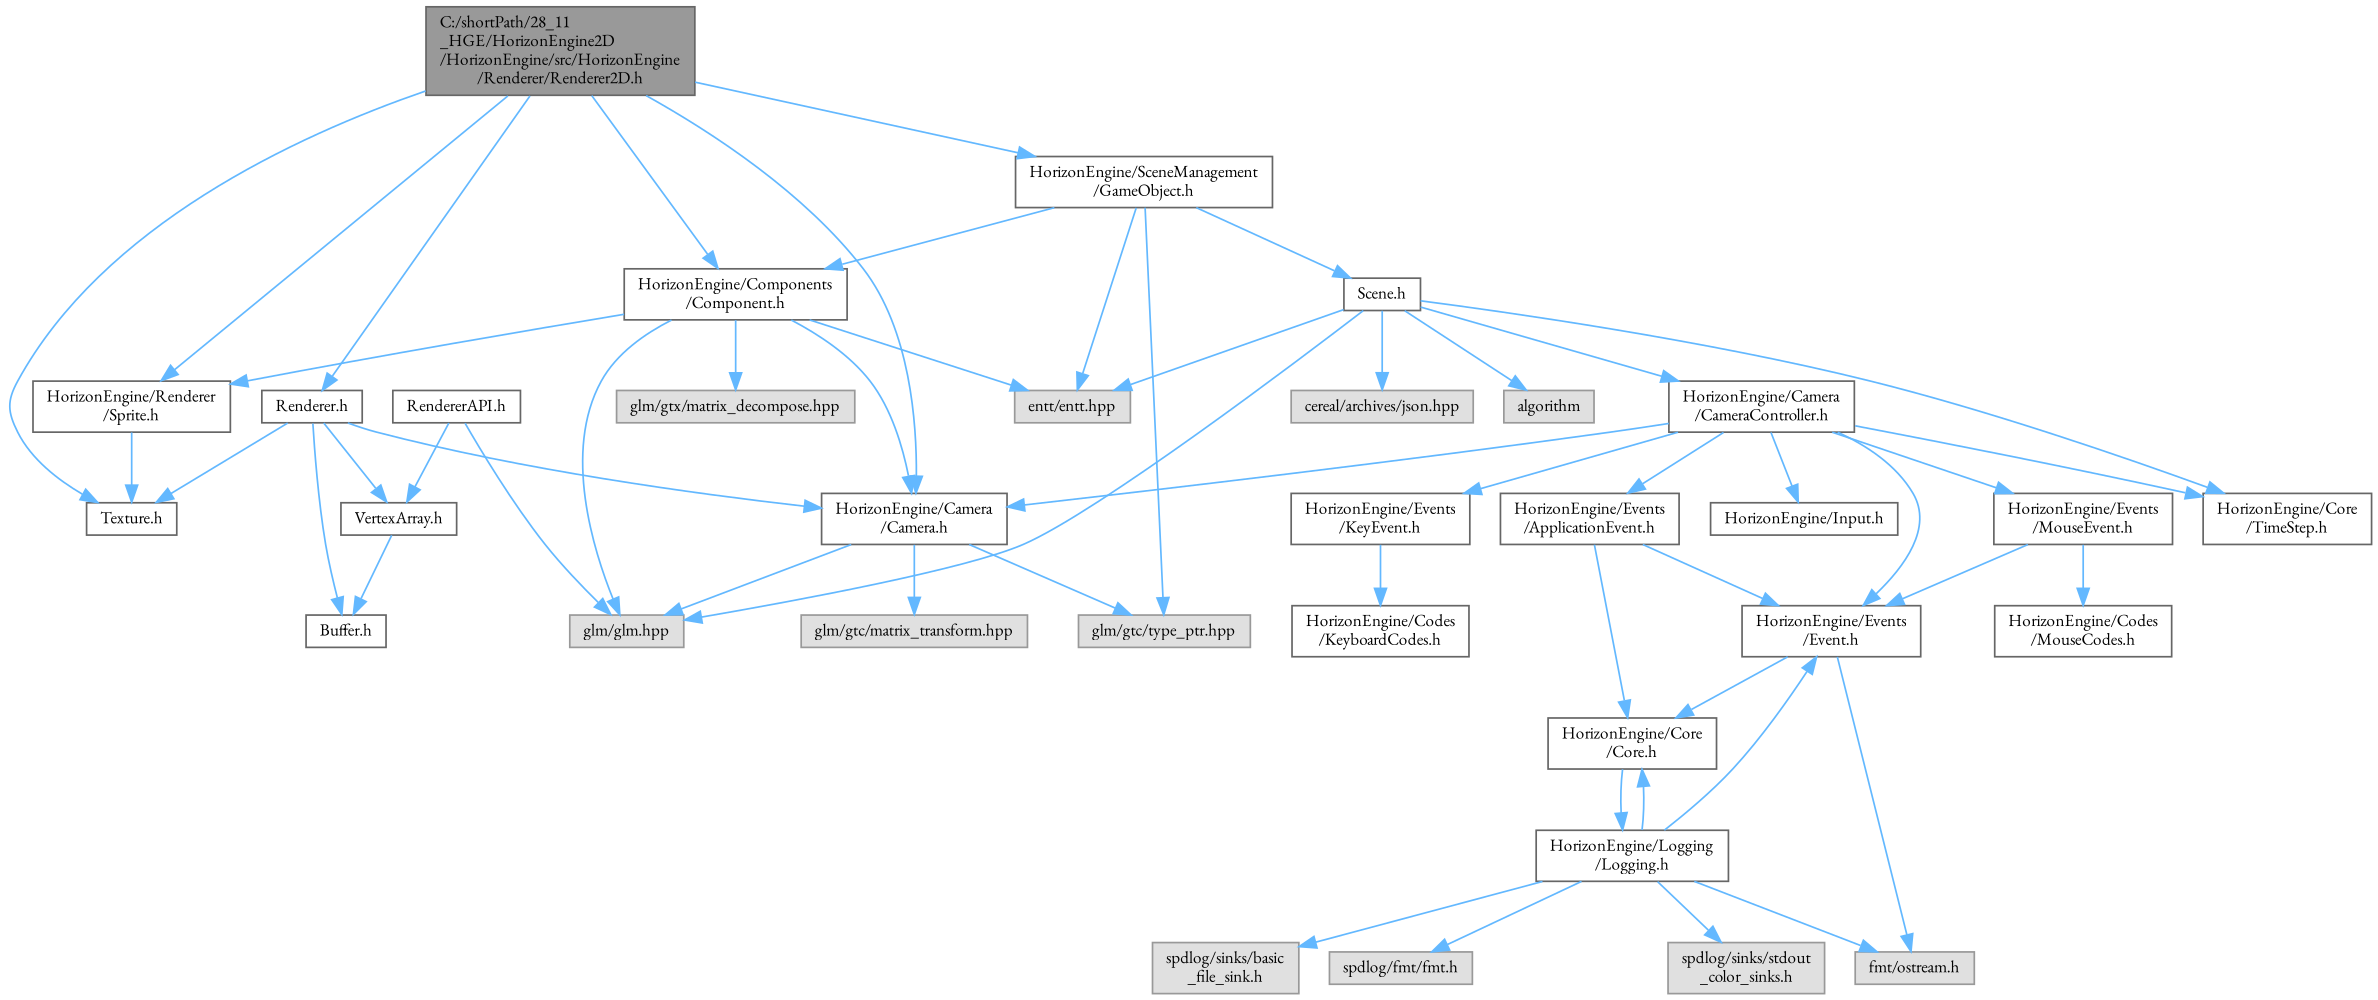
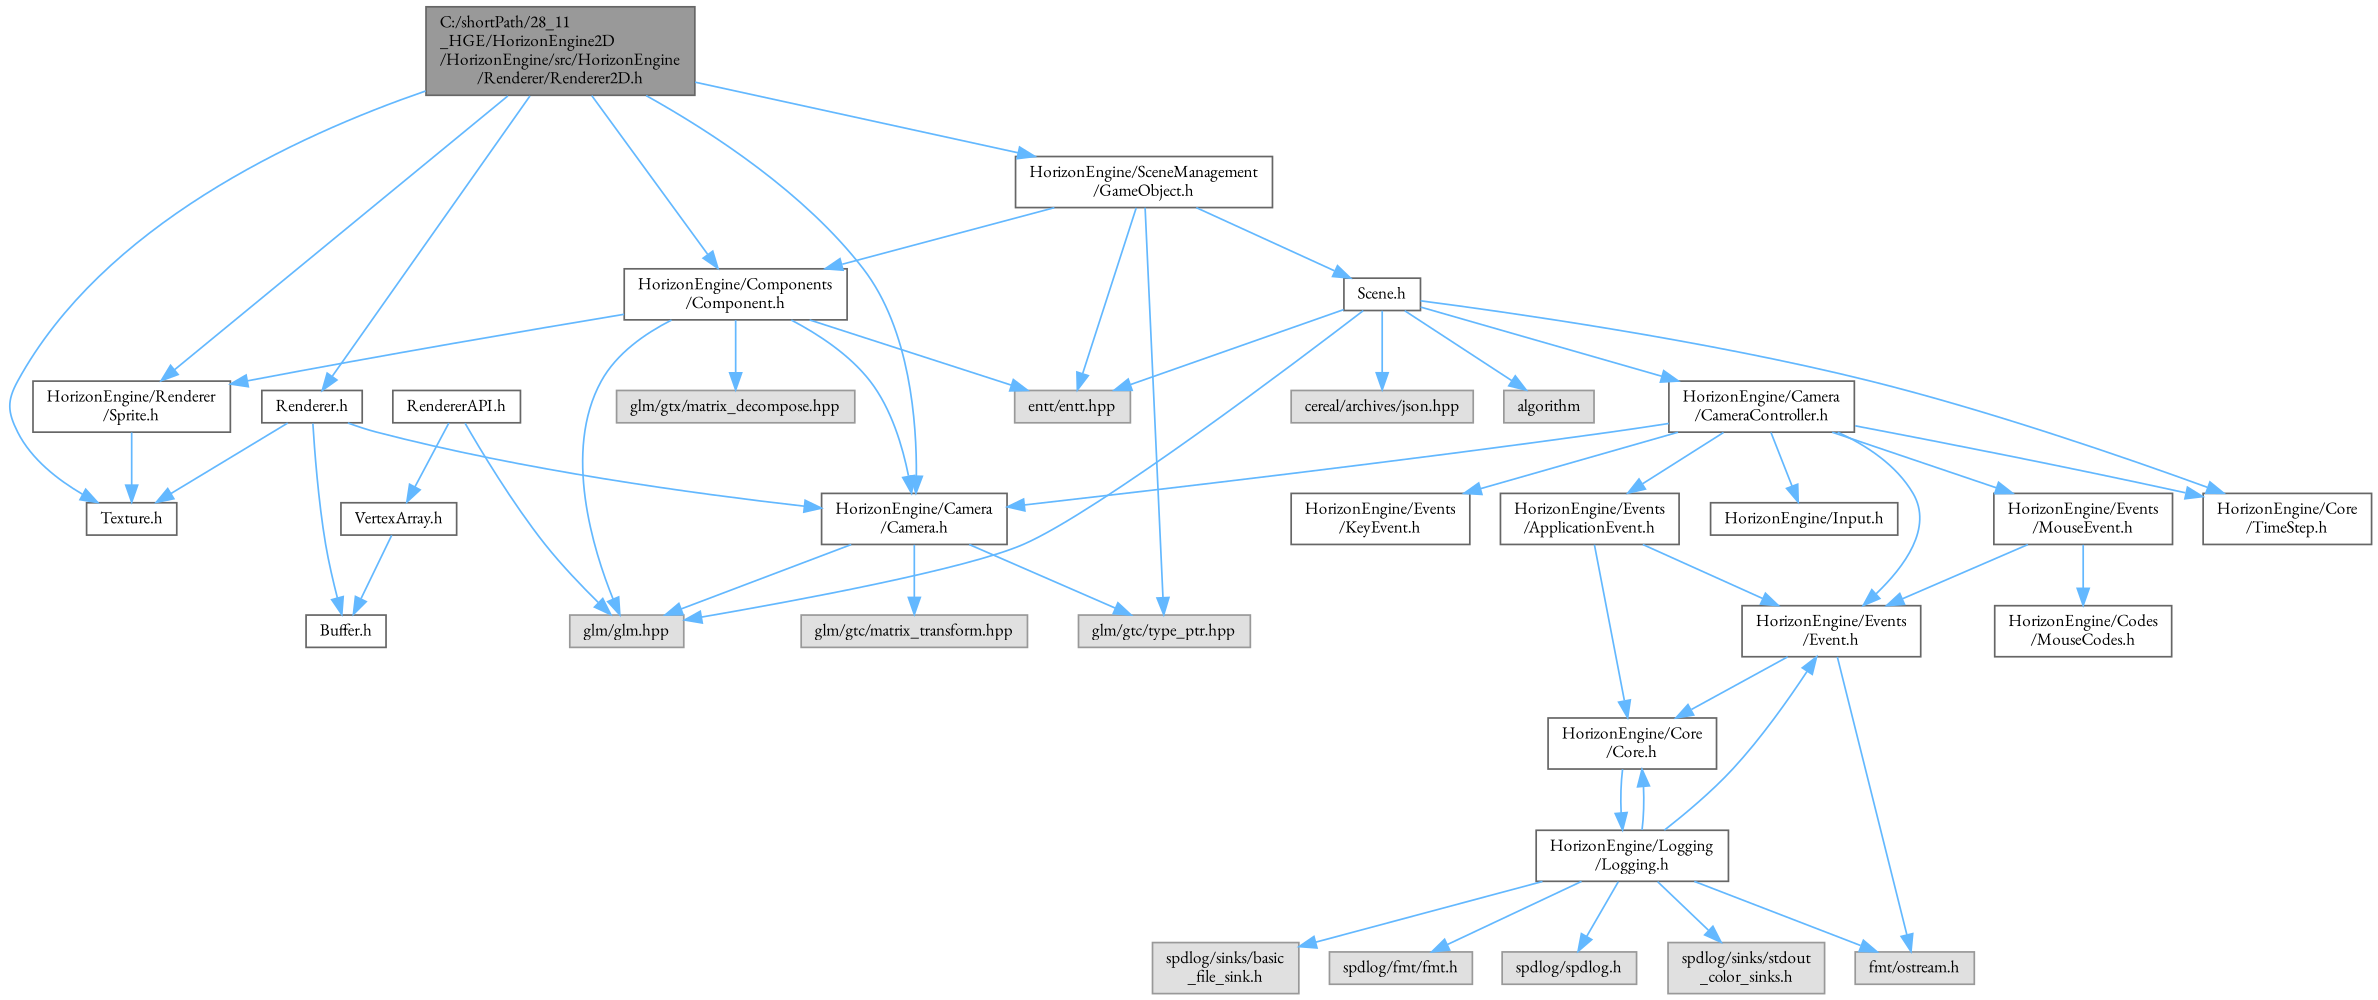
edge "Renderer.h" -> "VertexArray.h": removed
node "HorizonEngine/Codes /KeyboardCodes.h": removed
node "spdlog/spdlog.h": added
